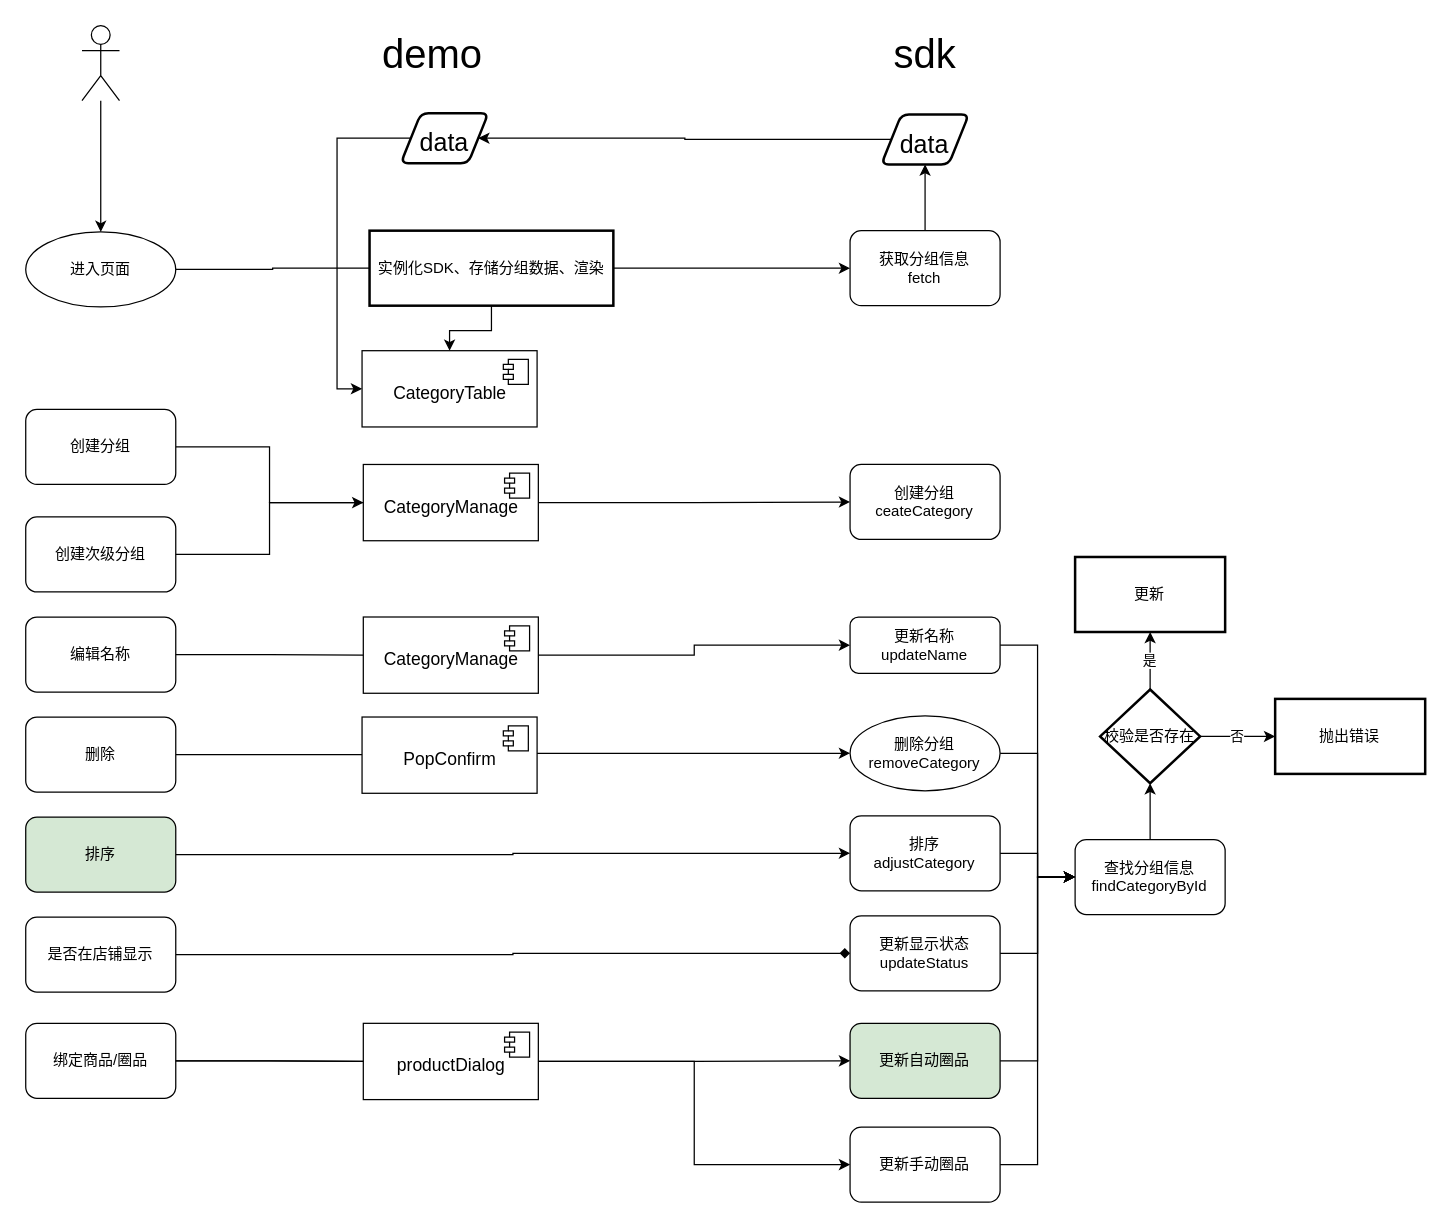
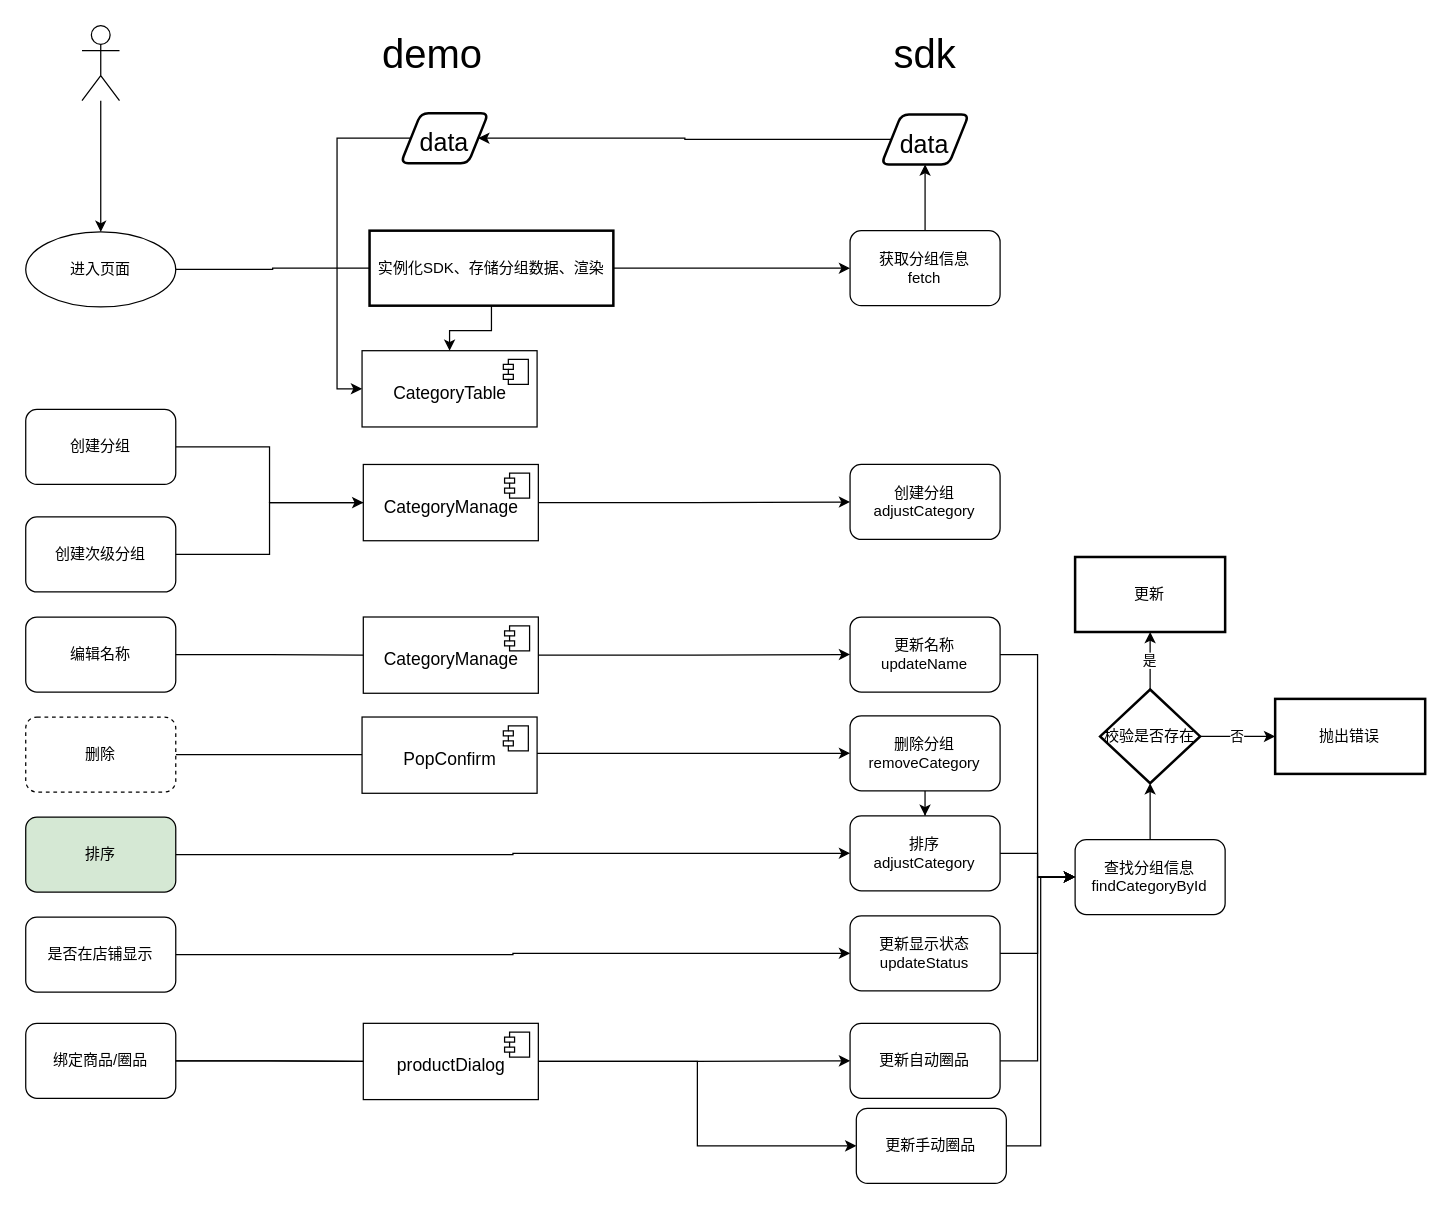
node "创建分组 ceateCategory": label "创建分组 ceateCategory" -> "创建分组 adjustCategory"
node "更新名称 updateName": size 150x56 -> 150x75
node "删除分组 removeCategory": shape ellipse -> rounded rectangle
edge "删除分组 removeCategory" -> "查找分组信息 findCategoryById": now "删除分组 removeCategory" -> "排序 adjustCategory"
node "删除": style solid -> dashed
edge "是否在店铺显示" -> "更新显示状态 updateStatus": arrowhead diamond -> classic
node "更新自动圈品": fillcolor #d5e8d4 -> #ffffff
node "更新手动圈品": moved (925, 1164) -> (931, 1146)
